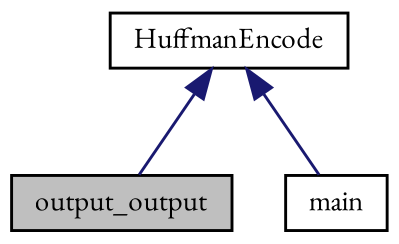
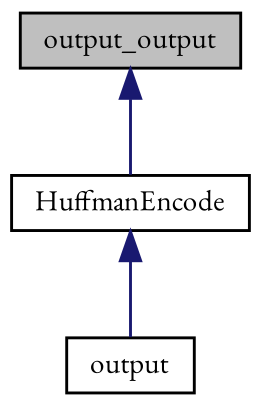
edge "output_output" -> "HuffmanEncode": reversed
node "main": label "main" -> "output"
